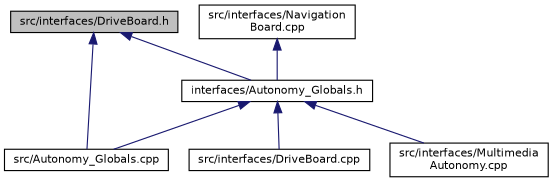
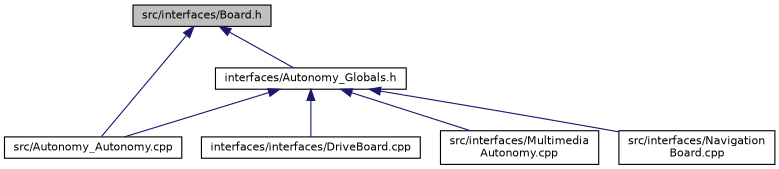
node "src/interfaces/DriveBoard.h": label "src/interfaces/DriveBoard.h" -> "src/interfaces/Board.h"
edge "interfaces/Autonomy_Globals.h" -> "src/interfaces/Navigation Board.cpp": reversed
node "src/Autonomy_Globals.cpp": label "src/Autonomy_Globals.cpp" -> "src/Autonomy_Autonomy.cpp"
node "src/interfaces/DriveBoard.cpp": label "src/interfaces/DriveBoard.cpp" -> "interfaces/interfaces/DriveBoard.cpp"
